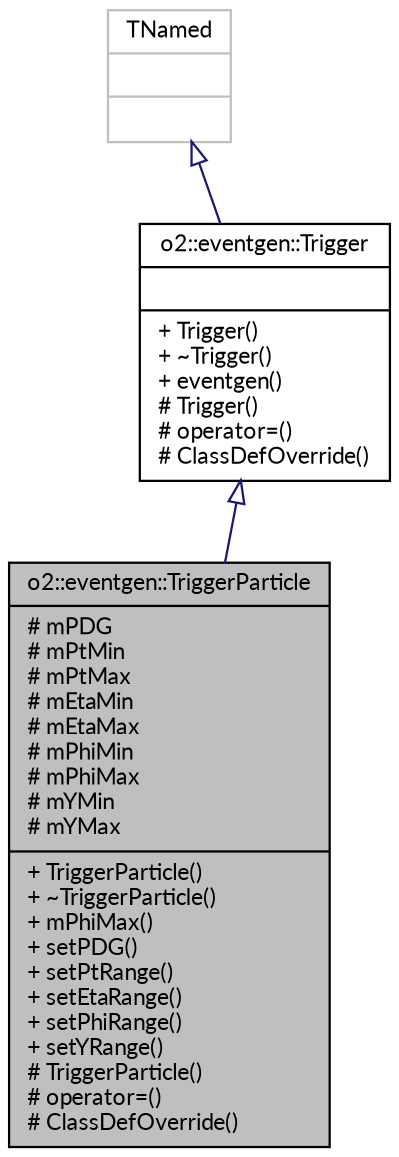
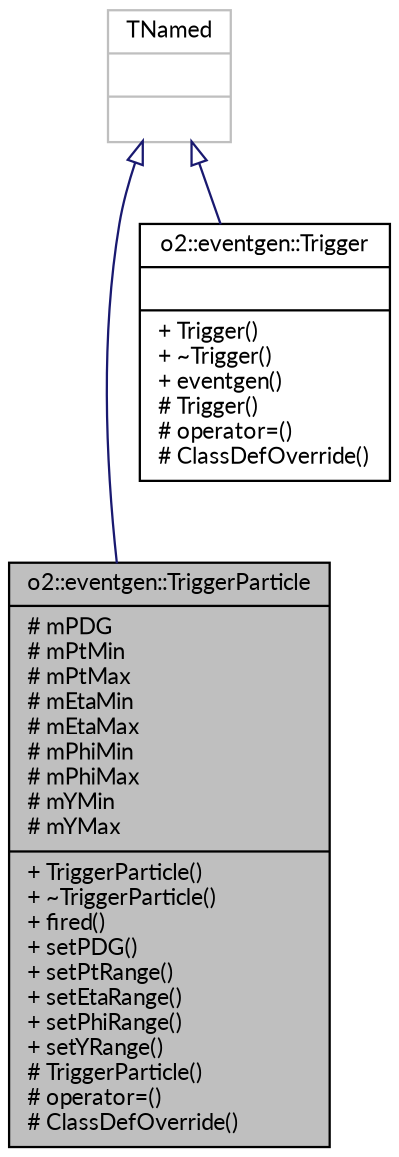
edge "o2::eventgen::TriggerParticle" -> "o2::eventgen::Trigger": now "o2::eventgen::TriggerParticle" -> "TNamed"
node "o2::eventgen::TriggerParticle": text "+ mPhiMax()" -> "+ fired()"
